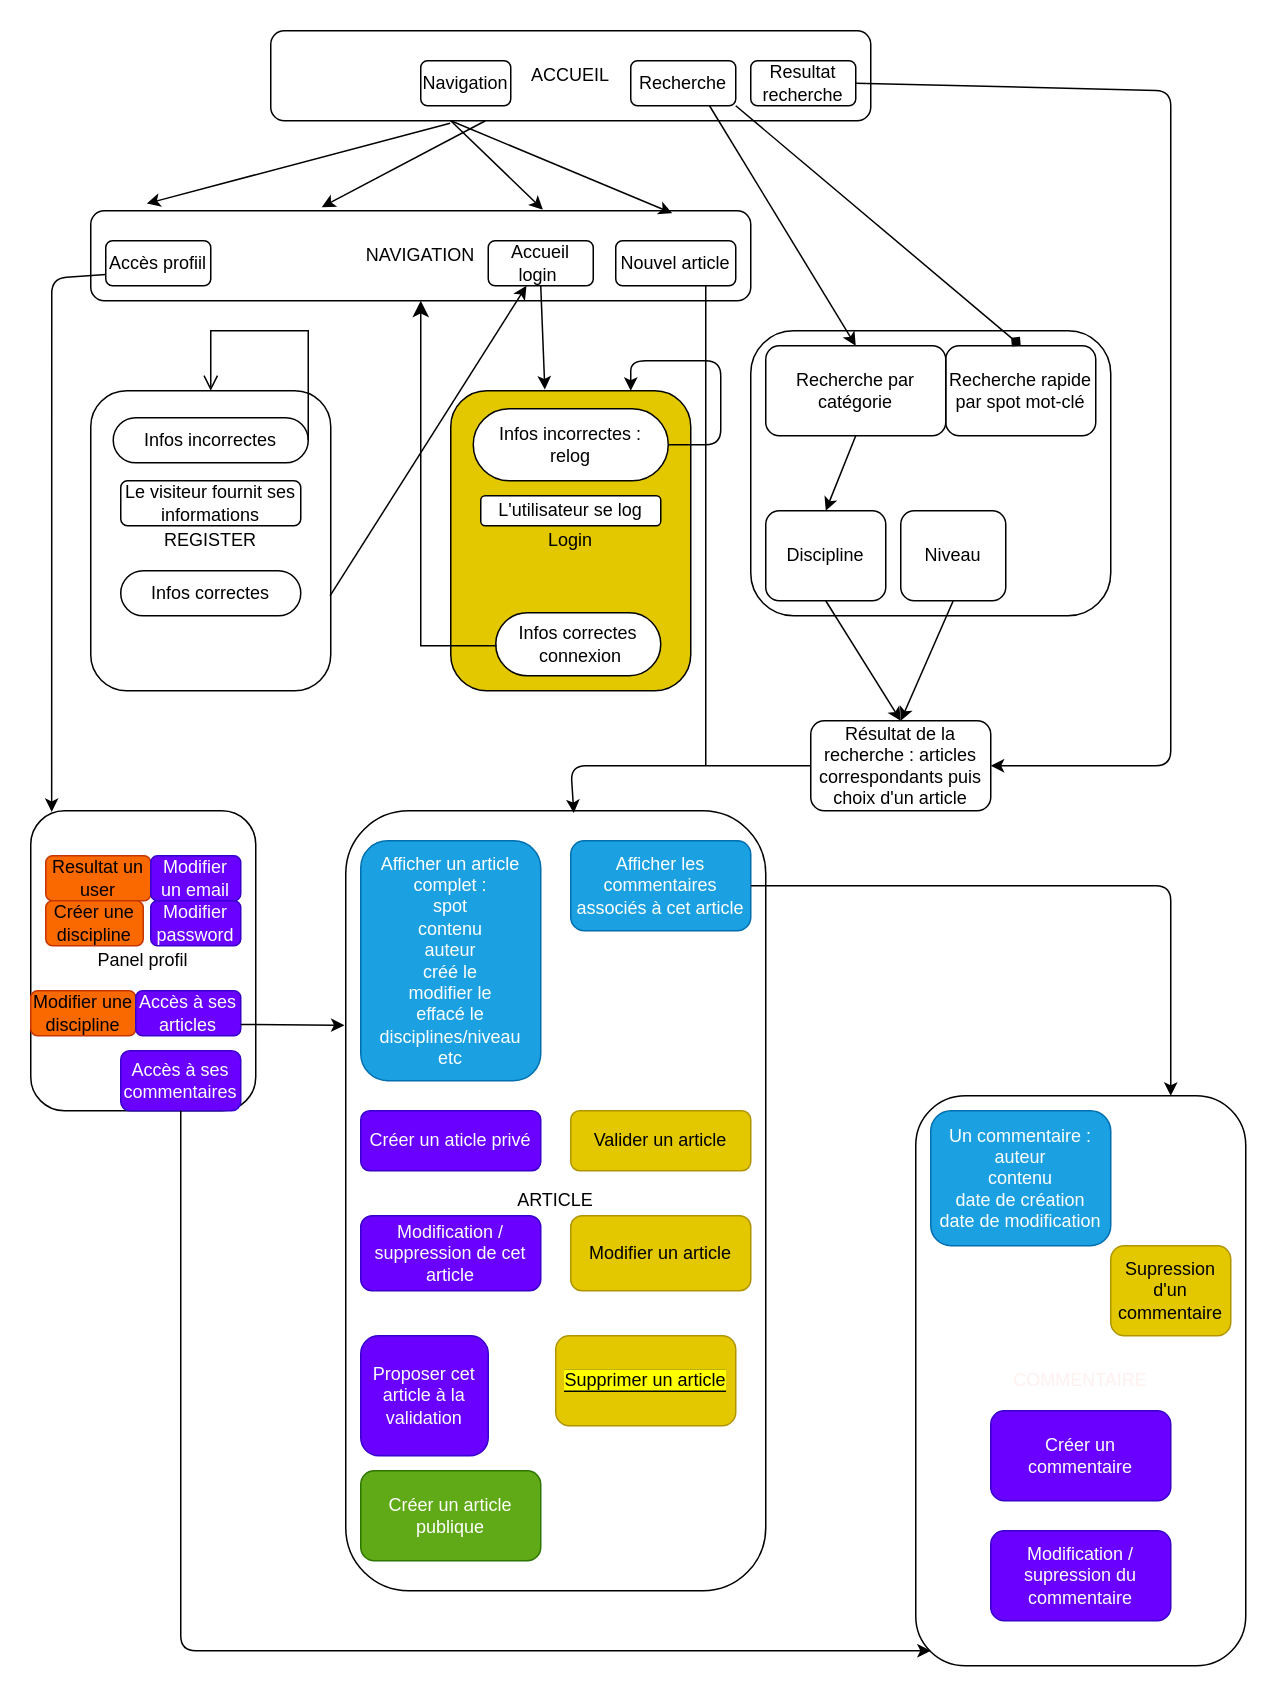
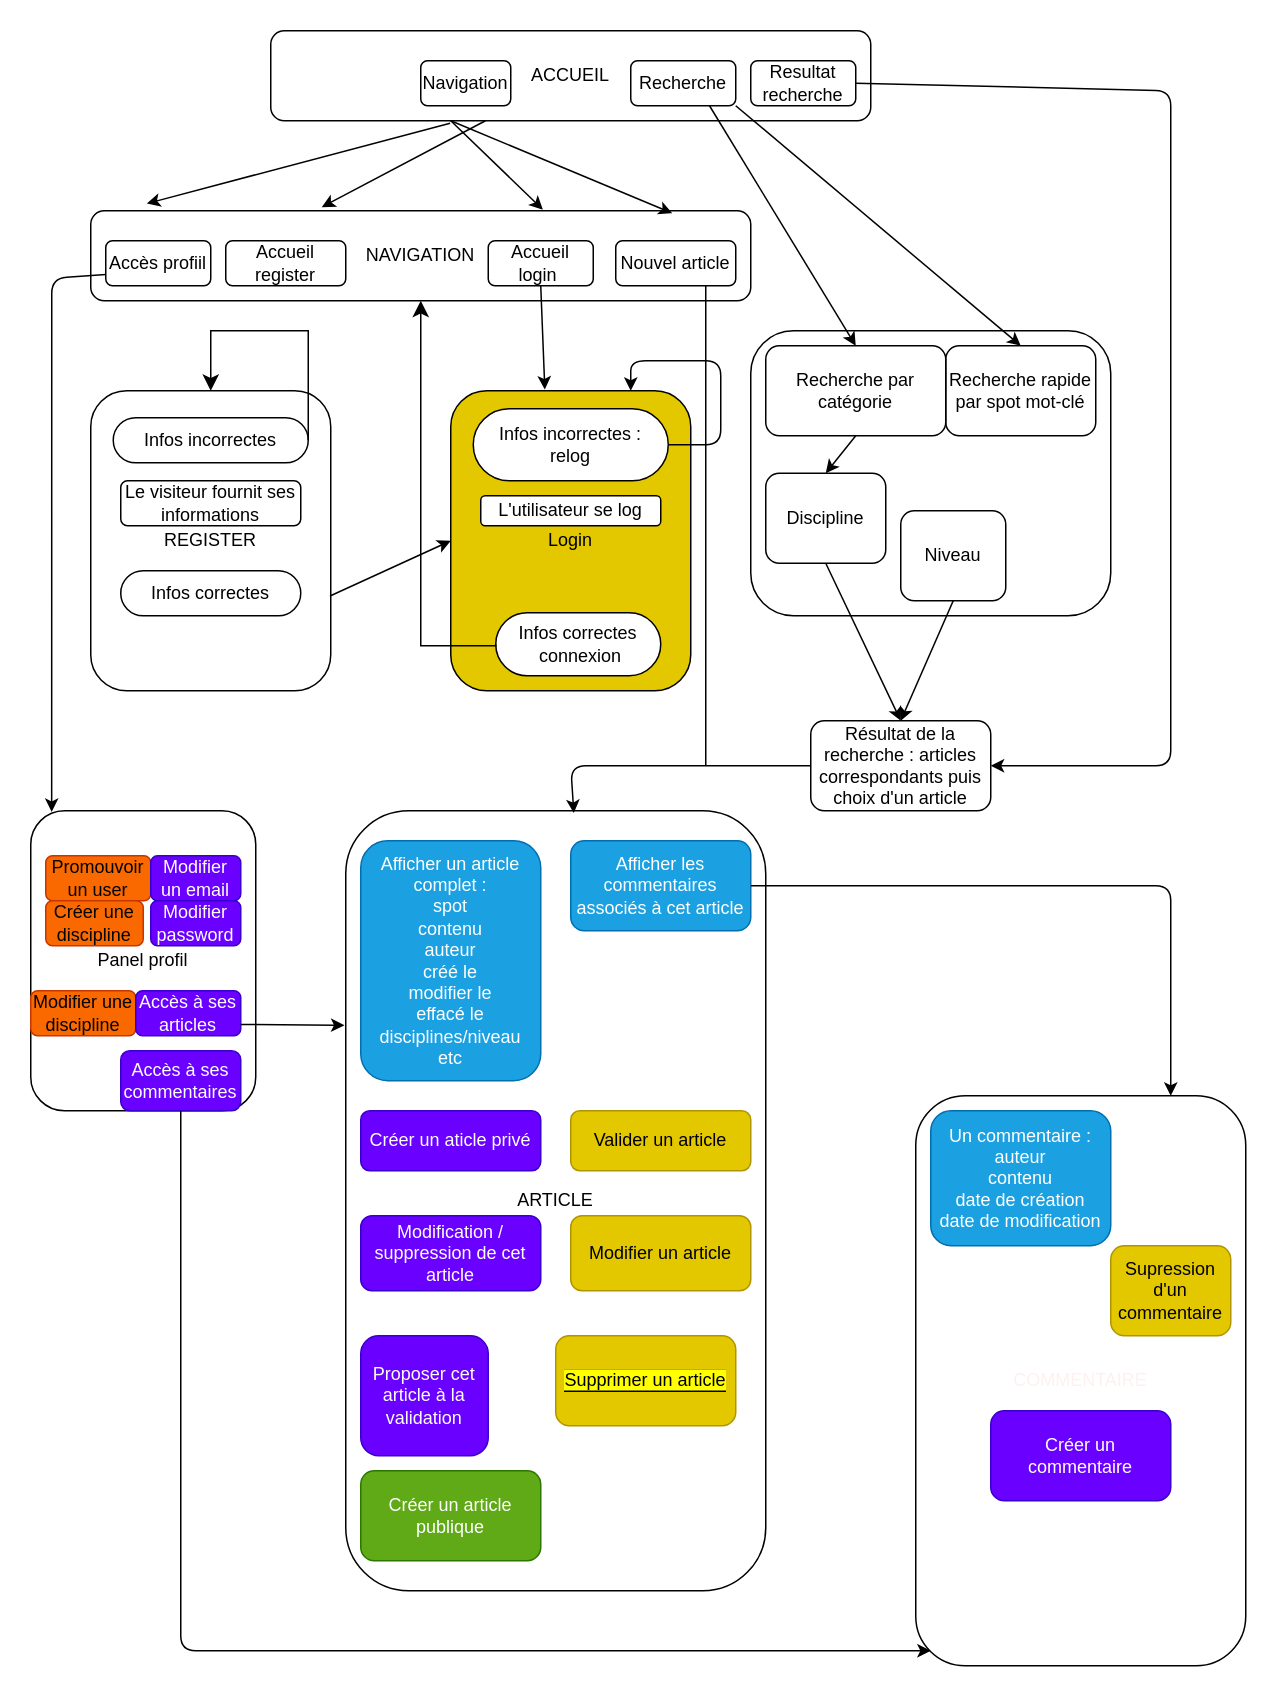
node "Accueil register": added
edge "Recherche" -> "Recherche rapide par spot mot-clé": arrowhead diamond -> classic
edge "REGISTER" -> "Accueil login": now "REGISTER" -> "Login"
edge "Infos incorrectes" -> "REGISTER": arrowhead open -> classic
node "Discipline": moved (826, 556) -> (826, 518)
node "Resultat un user": label "Resultat un user" -> "Promouvoir un user"
node "Modification / supression du commentaire": removed
